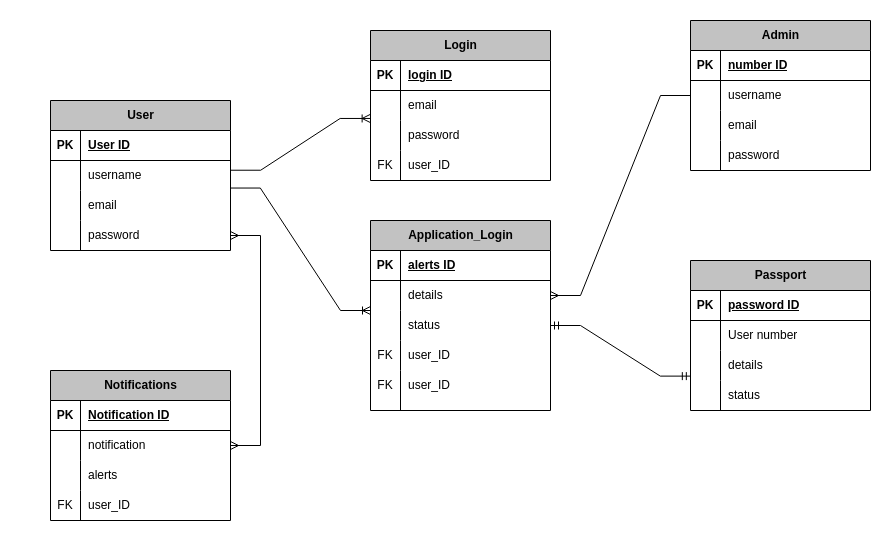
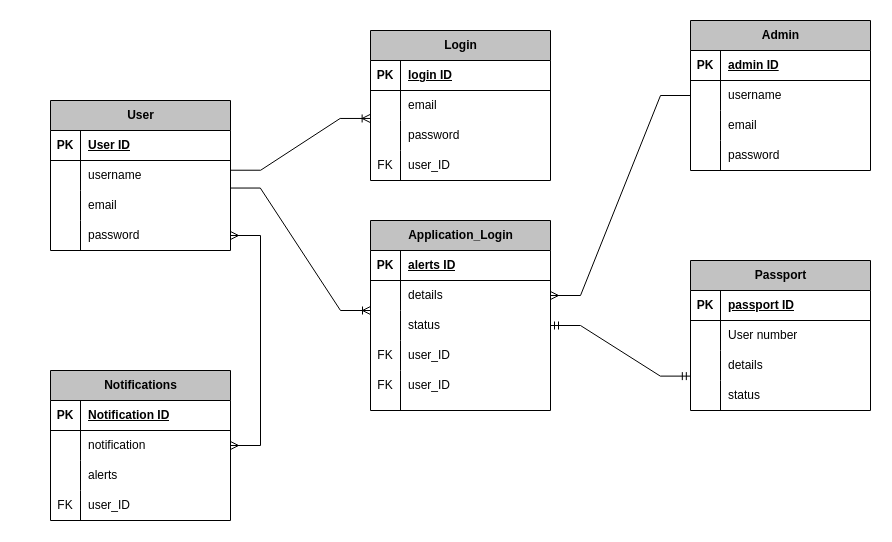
node "number ID": label "number ID" -> "admin ID"
node "password ID": label "password ID" -> "passport ID"
